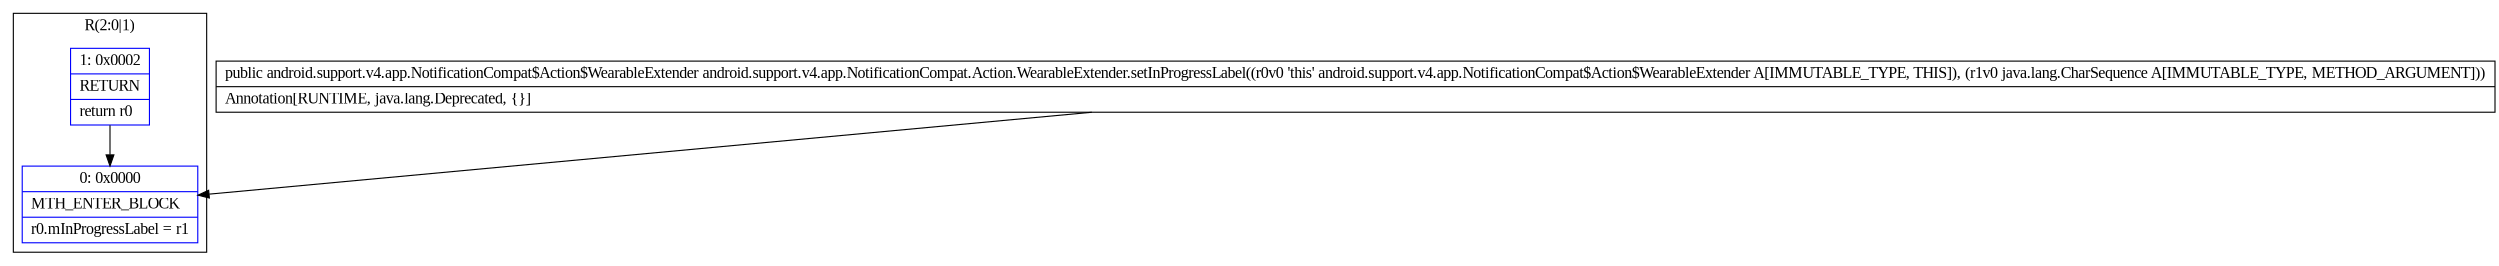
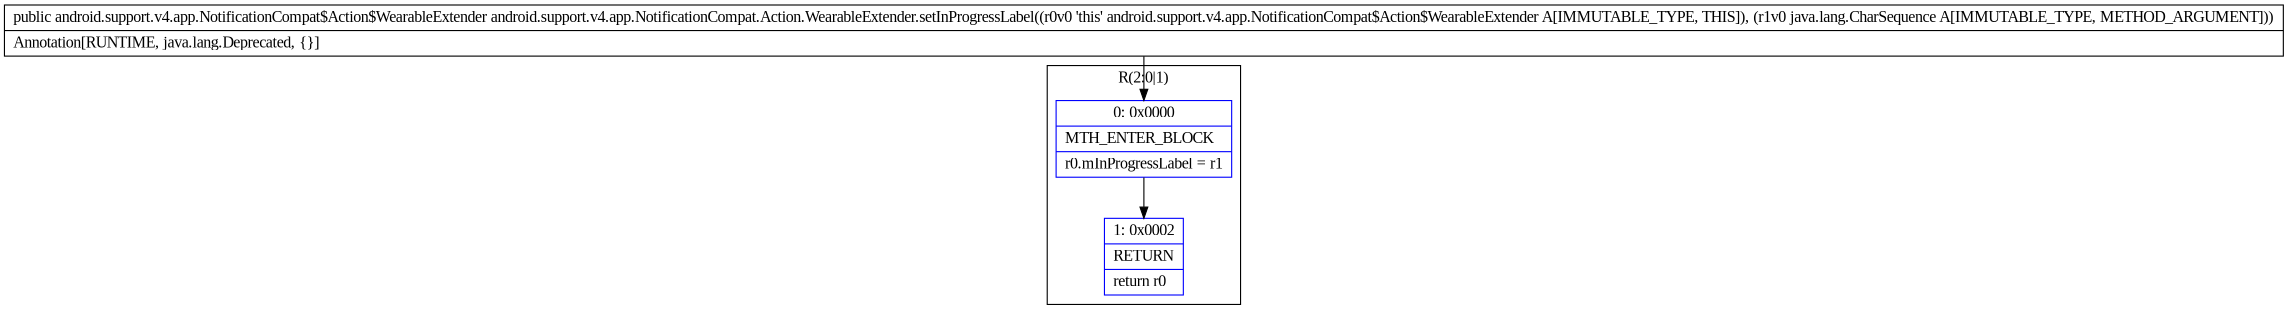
edge "1: 0x0002" -> "0: 0x0000": reversed
